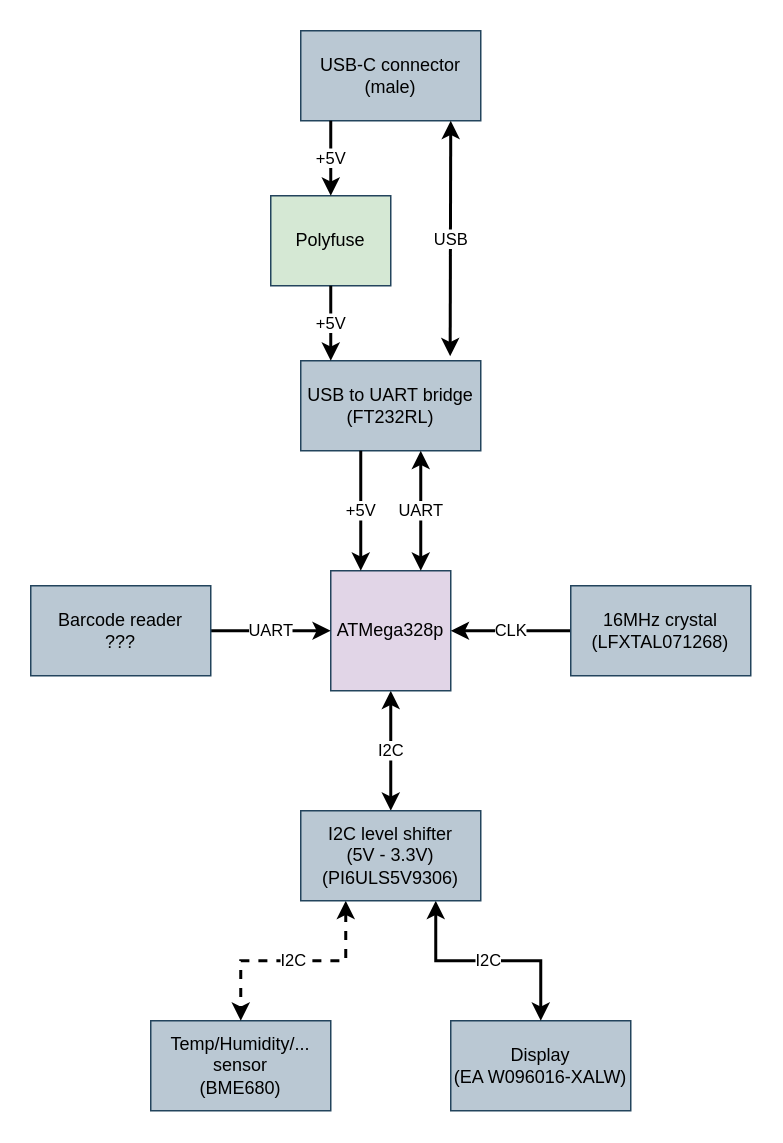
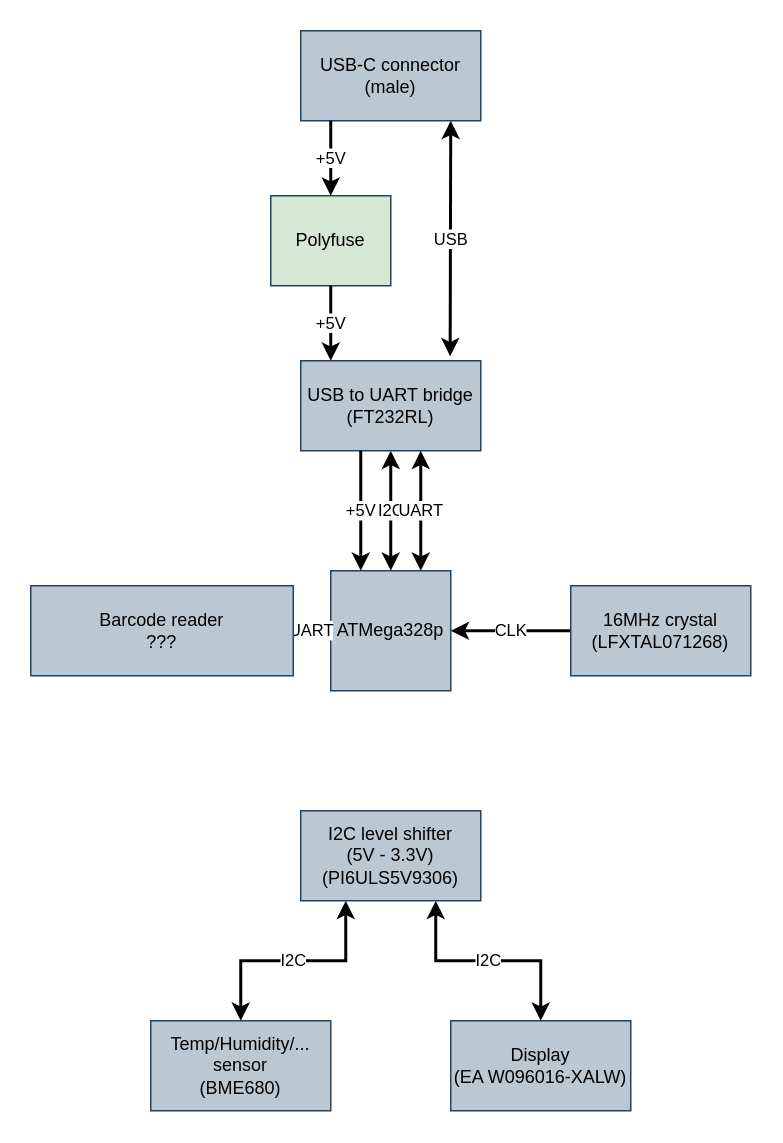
node "Barcode reader ???": size 180x90 -> 263x90
node "ATMega328p": fillcolor #e1d5e7 -> #bac8d3
edge "ATMega328p" -- "I2C level shifter (5V - 3.3V) (PI6ULS5V9306)": now "ATMega328p" -- "USB to UART bridge (FT232RL)"
edge "I2C level shifter (5V - 3.3V) (PI6ULS5V9306)" -- "Temp/Humidity/... sensor (BME680)": style dashed -> solid
